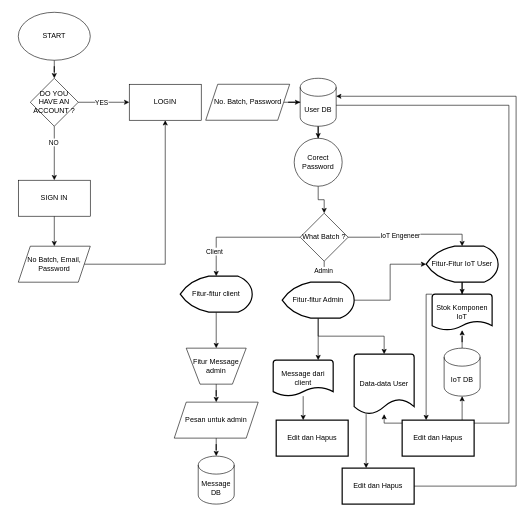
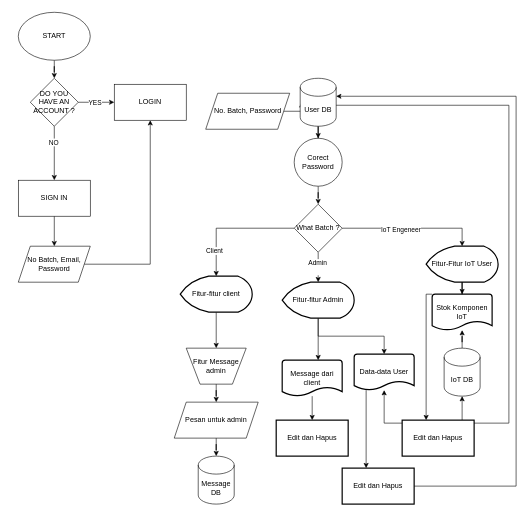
node "LOGIN": moved (165, 102) -> (150, 102)
node "No. Batch, Password": moved (248, 102) -> (248, 111)
node "What Batch ?": moved (324, 237) -> (318, 228)
edge "Fitur-fitur Admin" -> "Fitur-Fitur IoT User": removed
node "Message dari client": moved (303, 378) -> (312, 378)
node "Data-data User": size 60x60 -> 60x36
